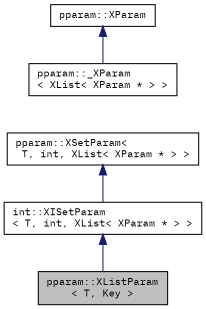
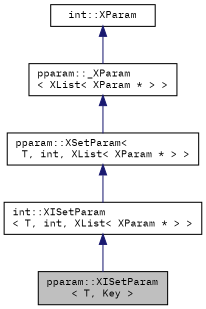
node "pparam::XParam": label "pparam::XParam" -> "int::XParam"
edge "pparam::XSetParam< T, int, XList< XParam * > >" -> "pparam::_XParam < XList< XParam * > >": added
node "pparam::XListParam < T, Key >": label "pparam::XListParam < T, Key >" -> "pparam::XISetParam < T, Key >"
